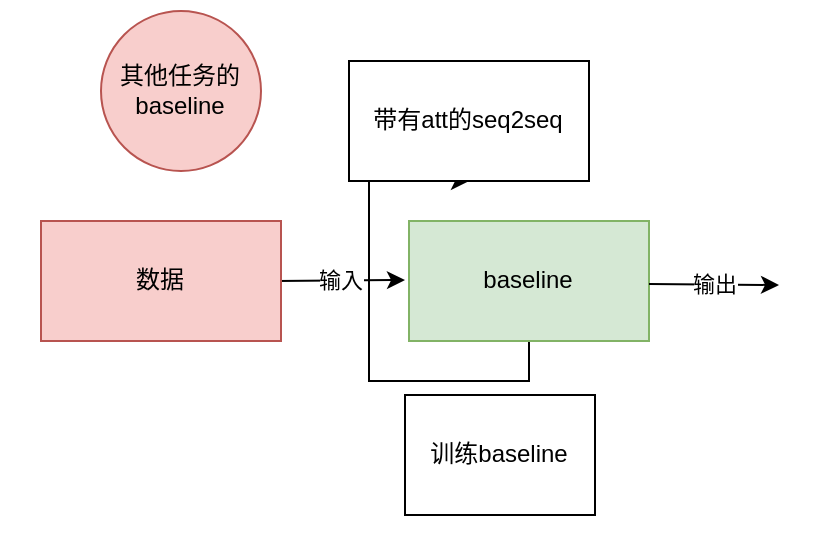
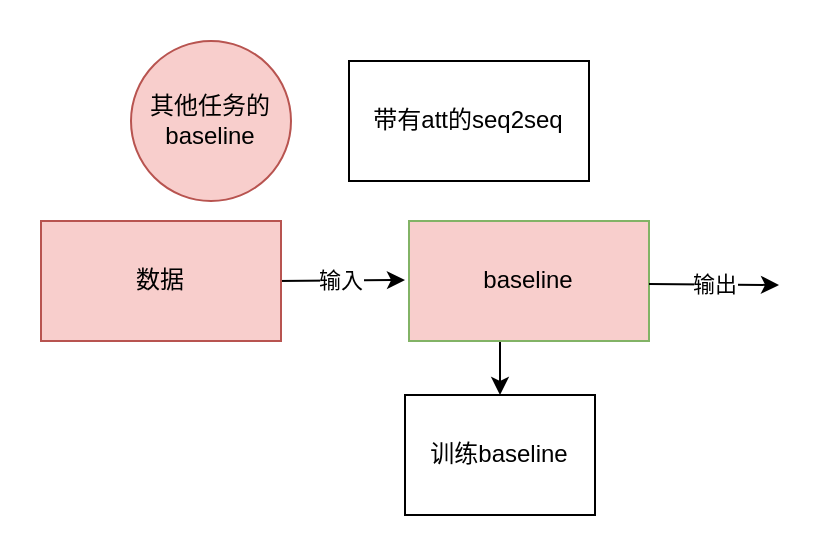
node "其他任务的baseline": moved (181, 91) -> (211, 121)
node "baseline": fillcolor #d5e8d4 -> #f8cecc
edge "baseline" -> "带有att的seq2seq": now "baseline" -> "训练baseline"
